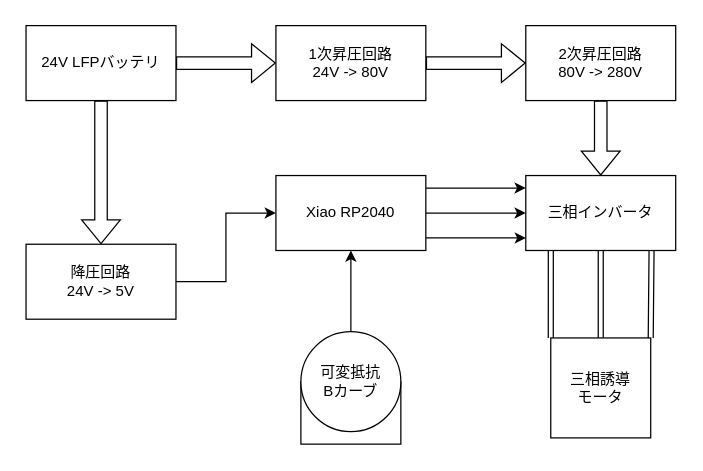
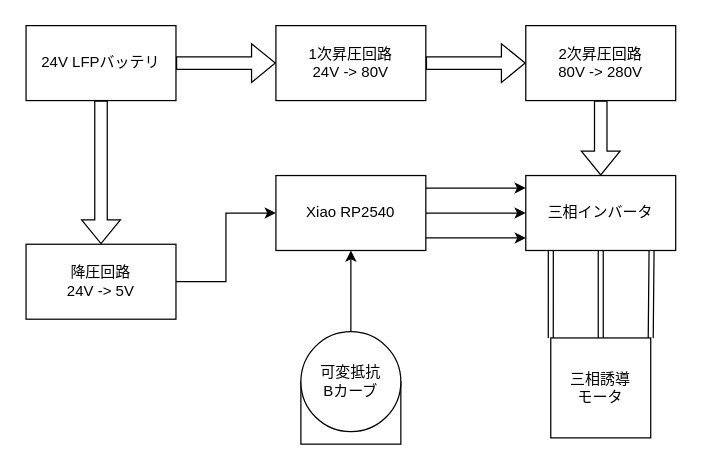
node "Xiao RP2040": label "Xiao RP2040" -> "Xiao RP2540"
